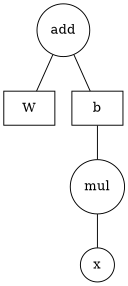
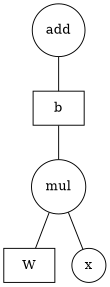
edge "add" -- "W": now "mul" -- "W"
